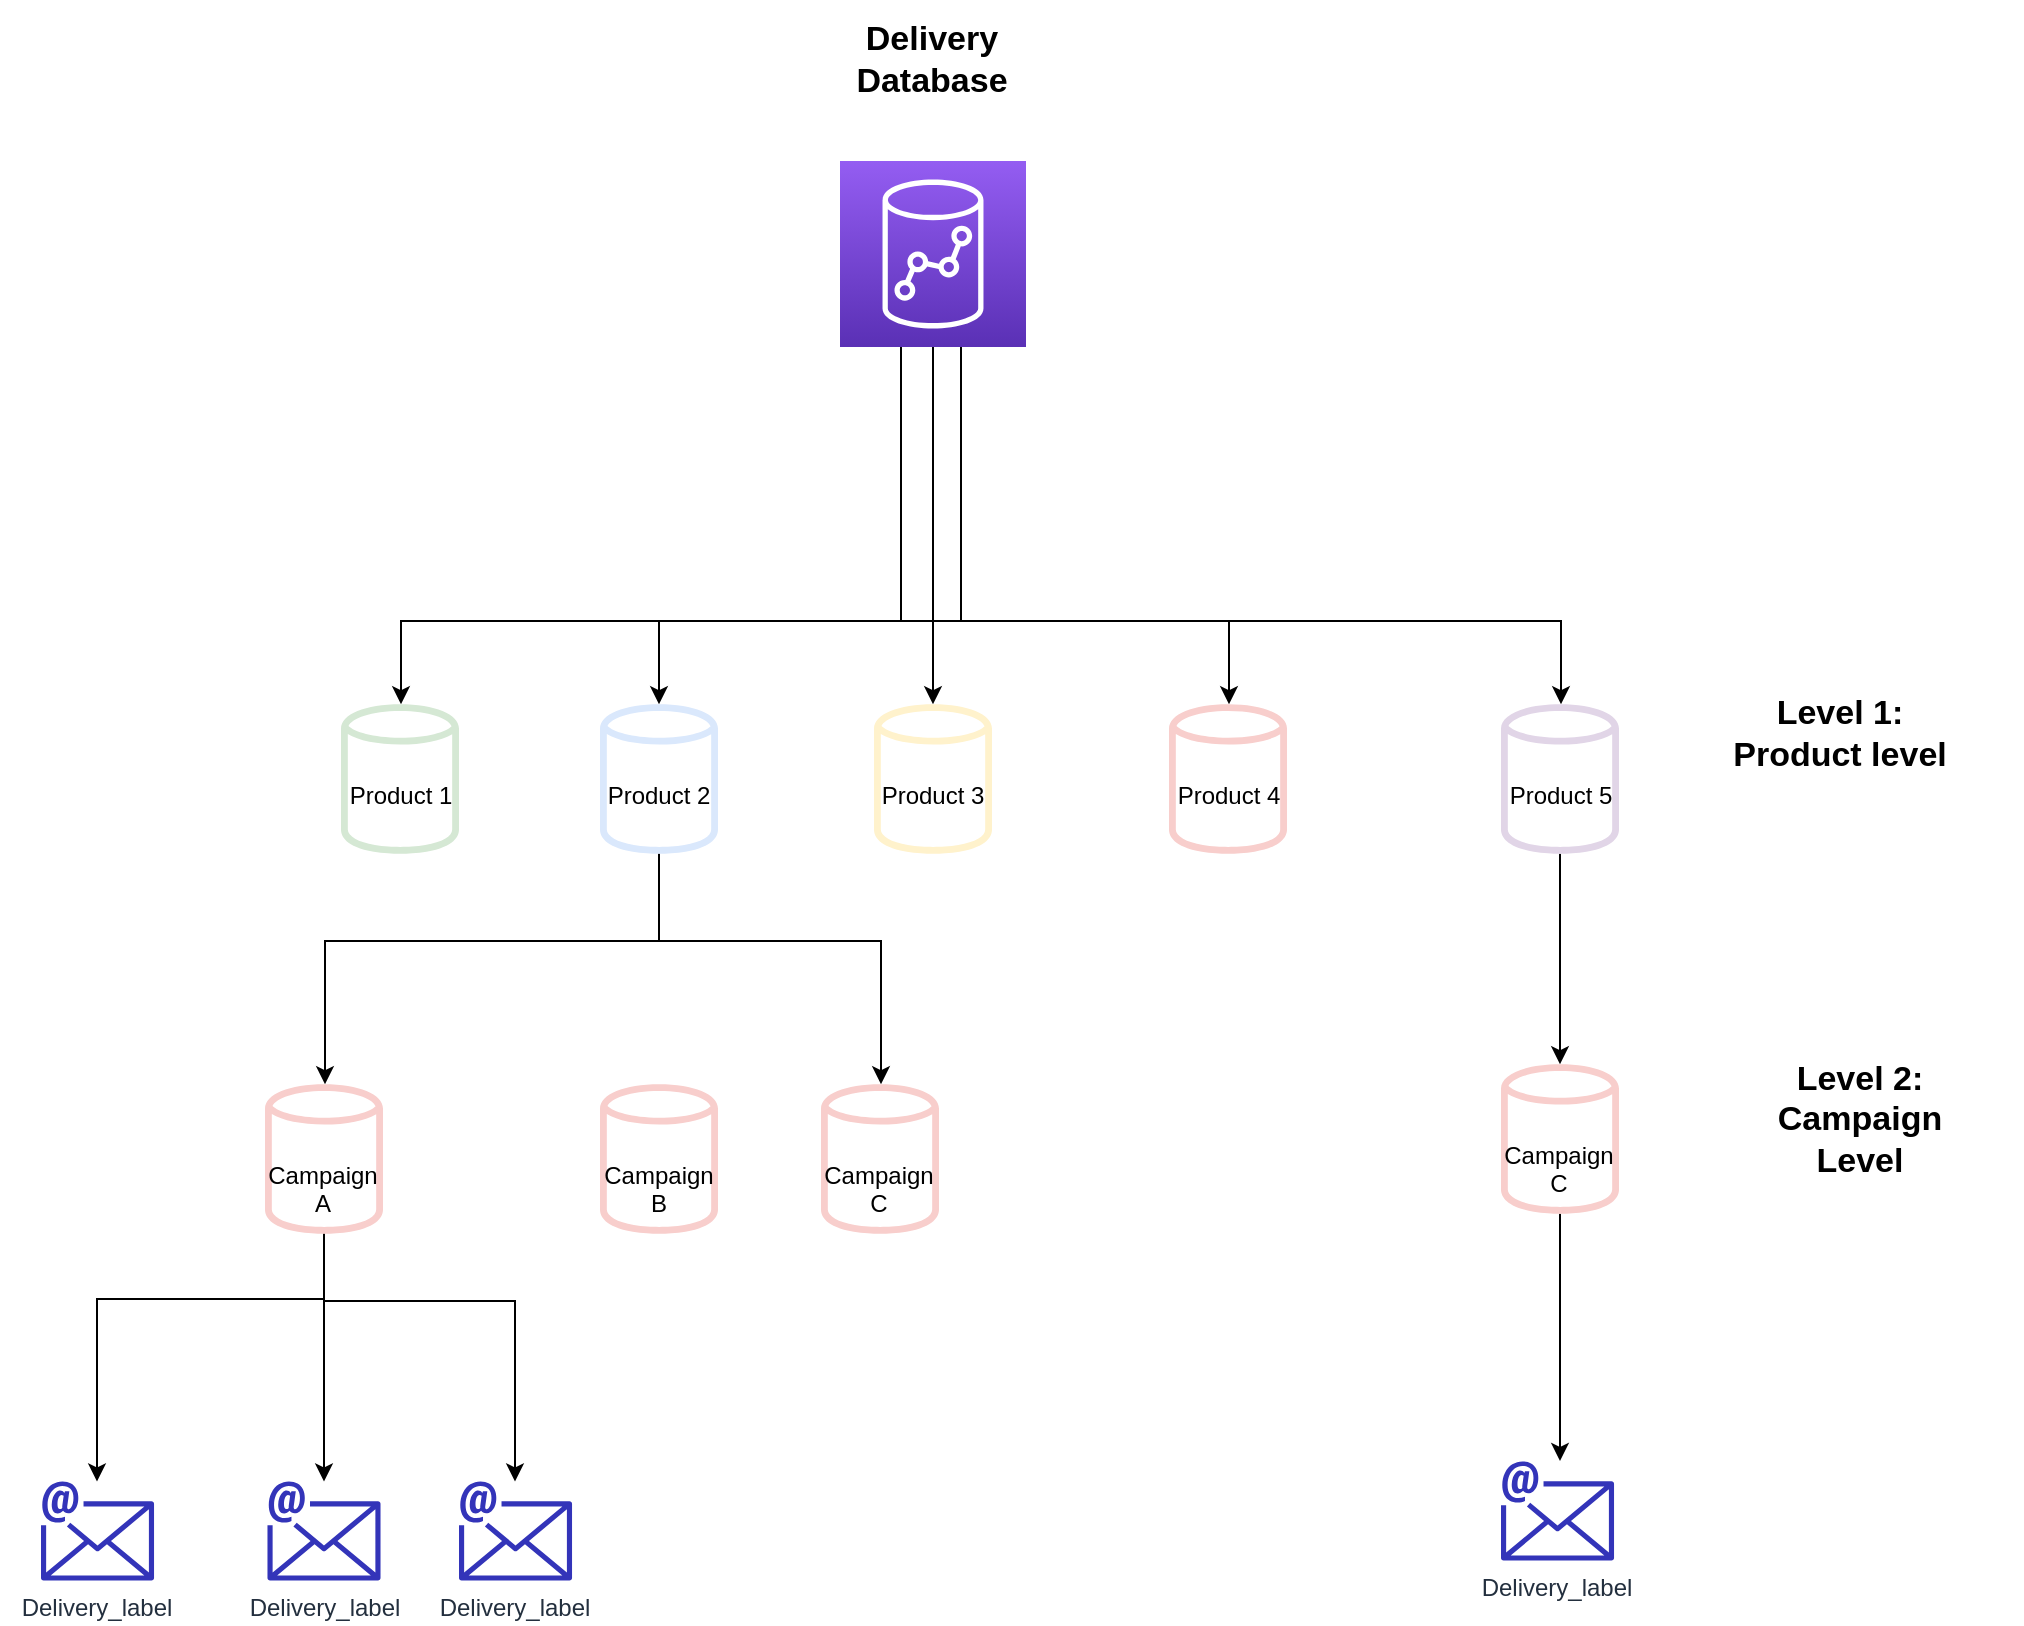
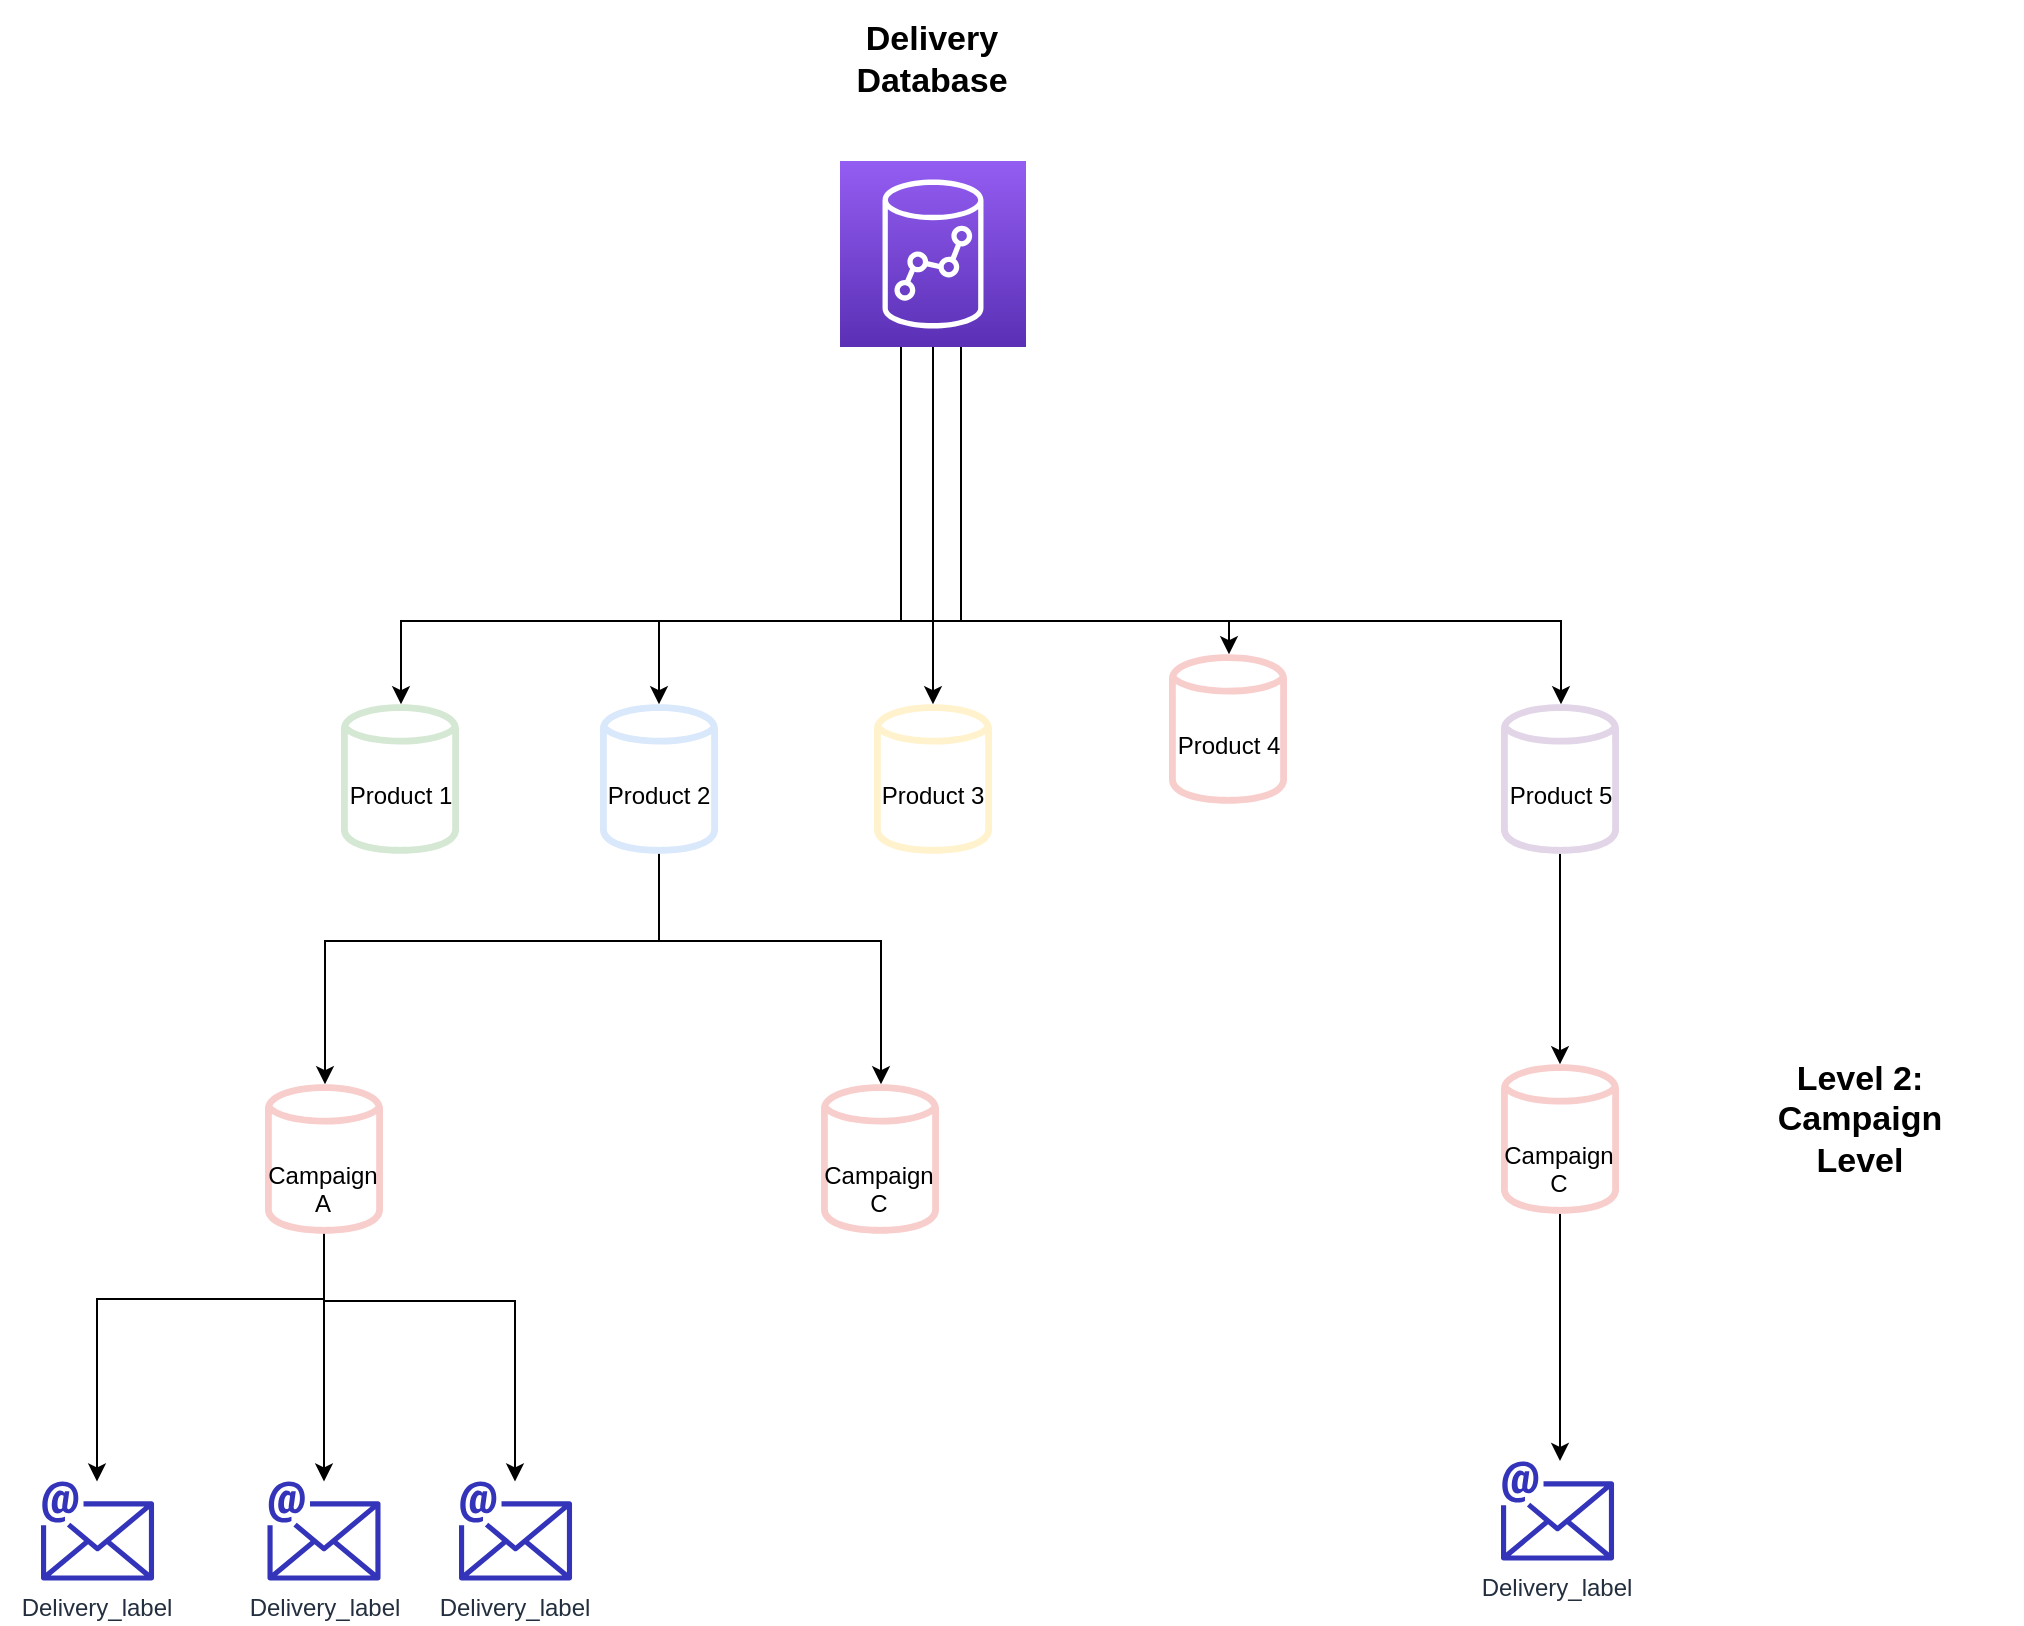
node "Level 1: Product level": removed
node "Product 4": moved (1228, 779) -> (1228, 729)
node "Campaign B": removed
